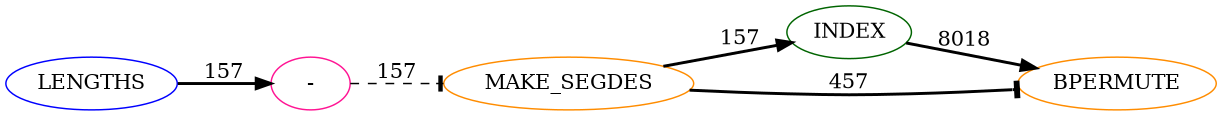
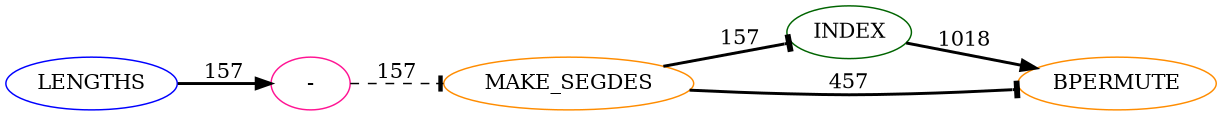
edge "INDEX" -> "BPERMUTE": label "8018" -> "1018"
edge "MAKE_SEGDES" -> "INDEX": arrowhead normal -> tee
